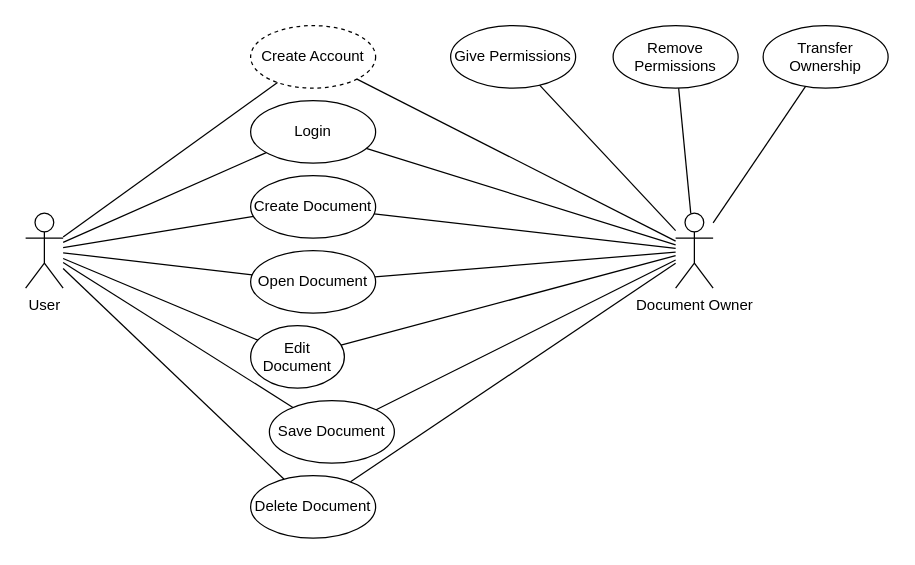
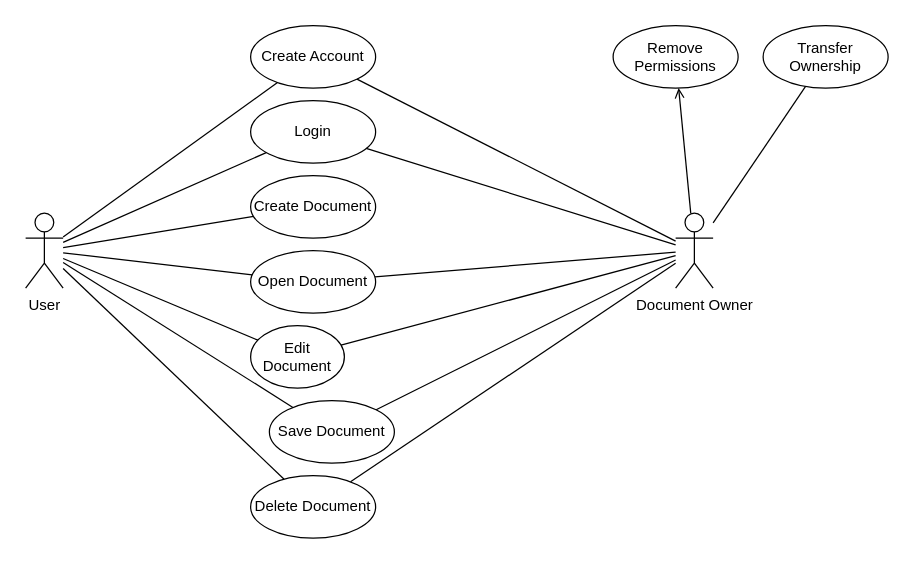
node "Create Account": style dashed -> solid
node "Give Permissions": removed
edge "Remove Permissions" -- "Document Owner": arrowhead none -> open
edge "Give Permissions" -- "Document Owner": removed
edge "Create Document" -- "Document Owner": removed
